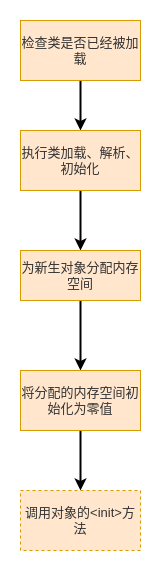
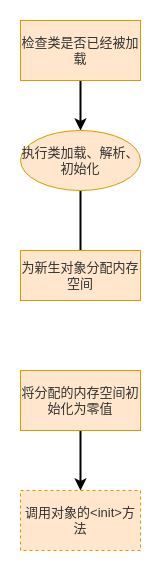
node "执行类加载、解析、初始化": shape rectangle -> ellipse
edge "执行类加载、解析、初始化" -> "为新生对象分配内存空间": arrowhead classic -> none
edge "为新生对象分配内存空间" -> "将分配的内存空间初始化为零值": removed
